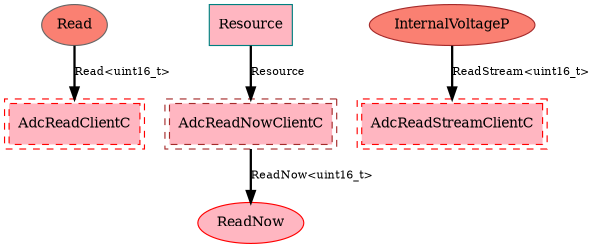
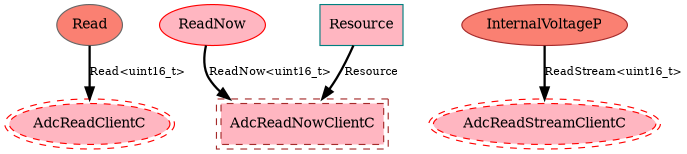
node "AdcReadClientC": shape box -> ellipse
node "AdcReadStreamClientC": shape box -> ellipse
edge "AdcReadNowClientC" -> "ReadNow": reversed
